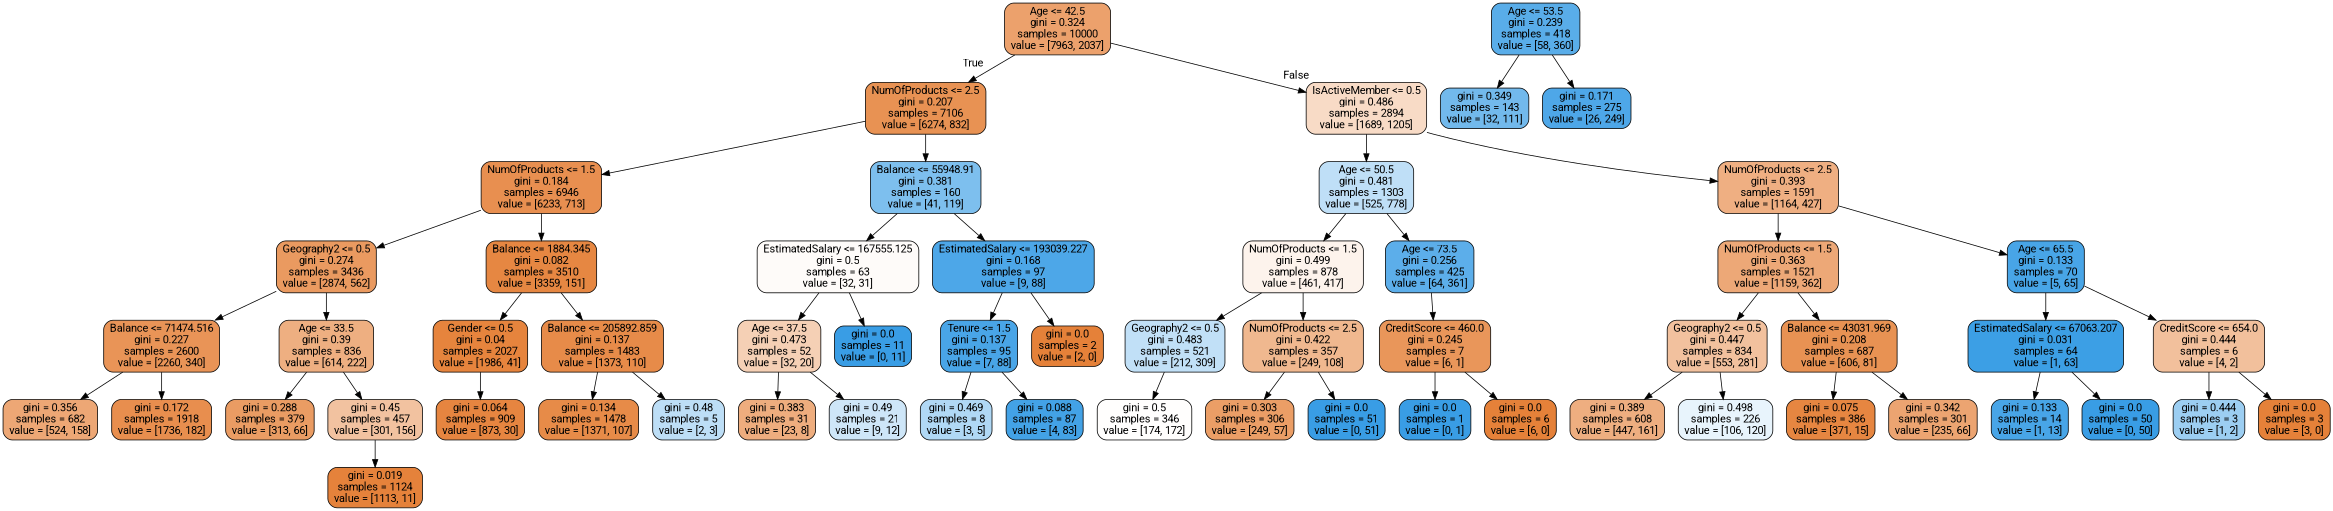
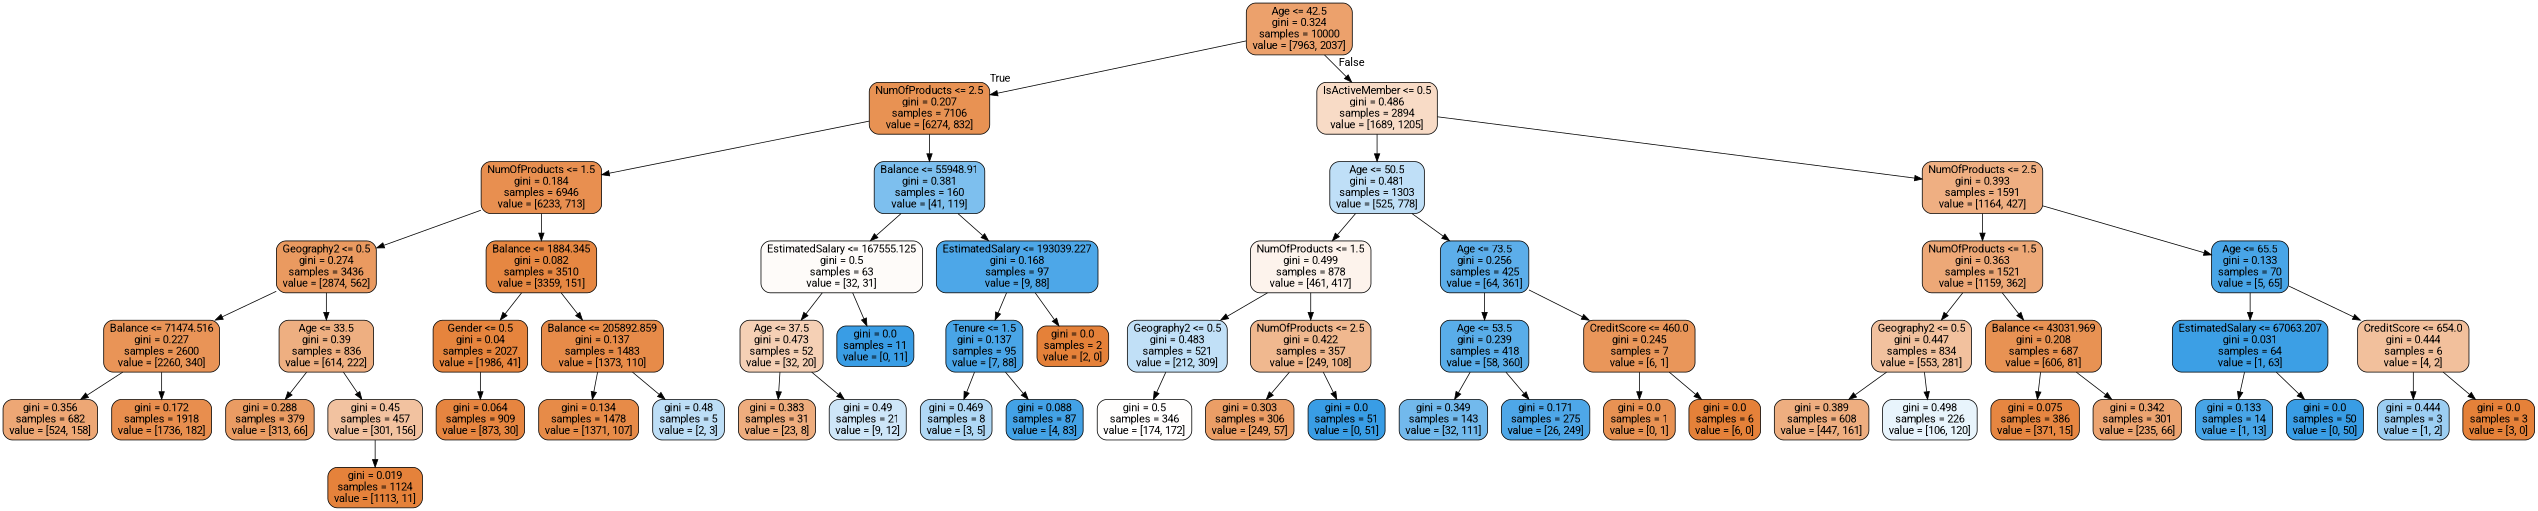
edge "Age <= 73.5 gini = 0.256 samples = 425 value = [64, 361]" -> "Age <= 53.5 gini = 0.239 samples = 418 value = [58, 360]": added
node "gini = 0.0 samples = 1 value = [0, 1]": fillcolor #399de5 -> #e89253
